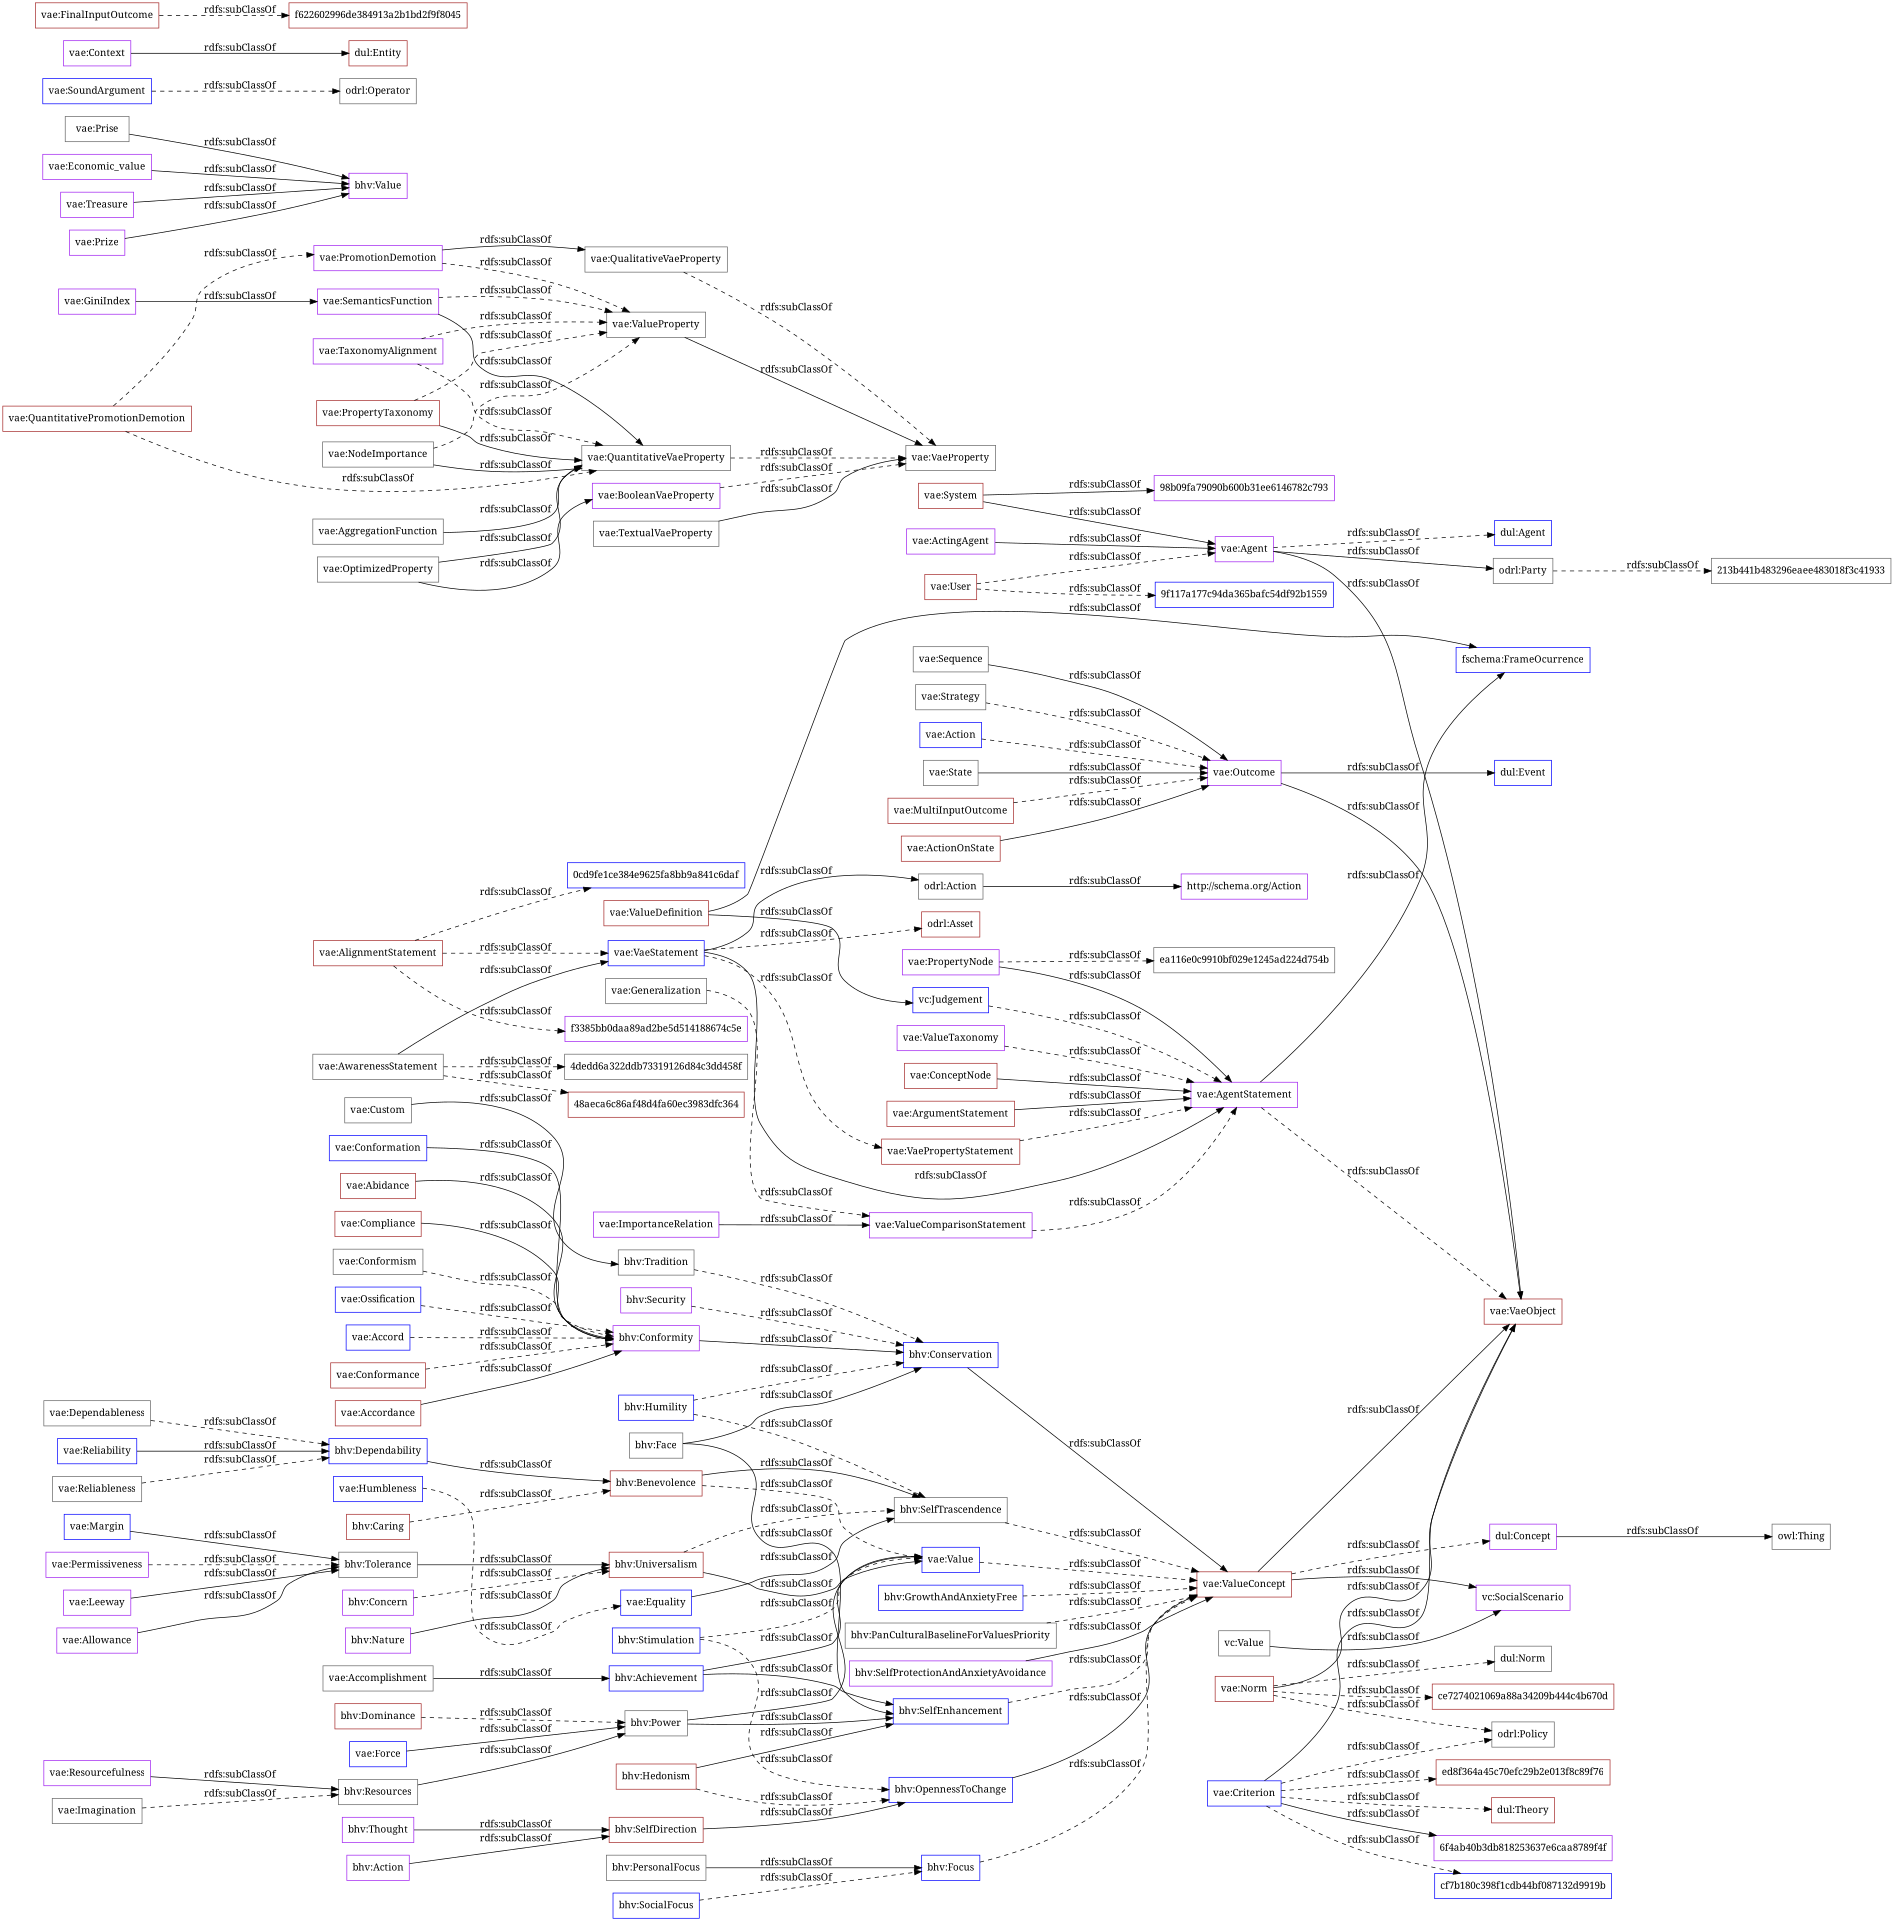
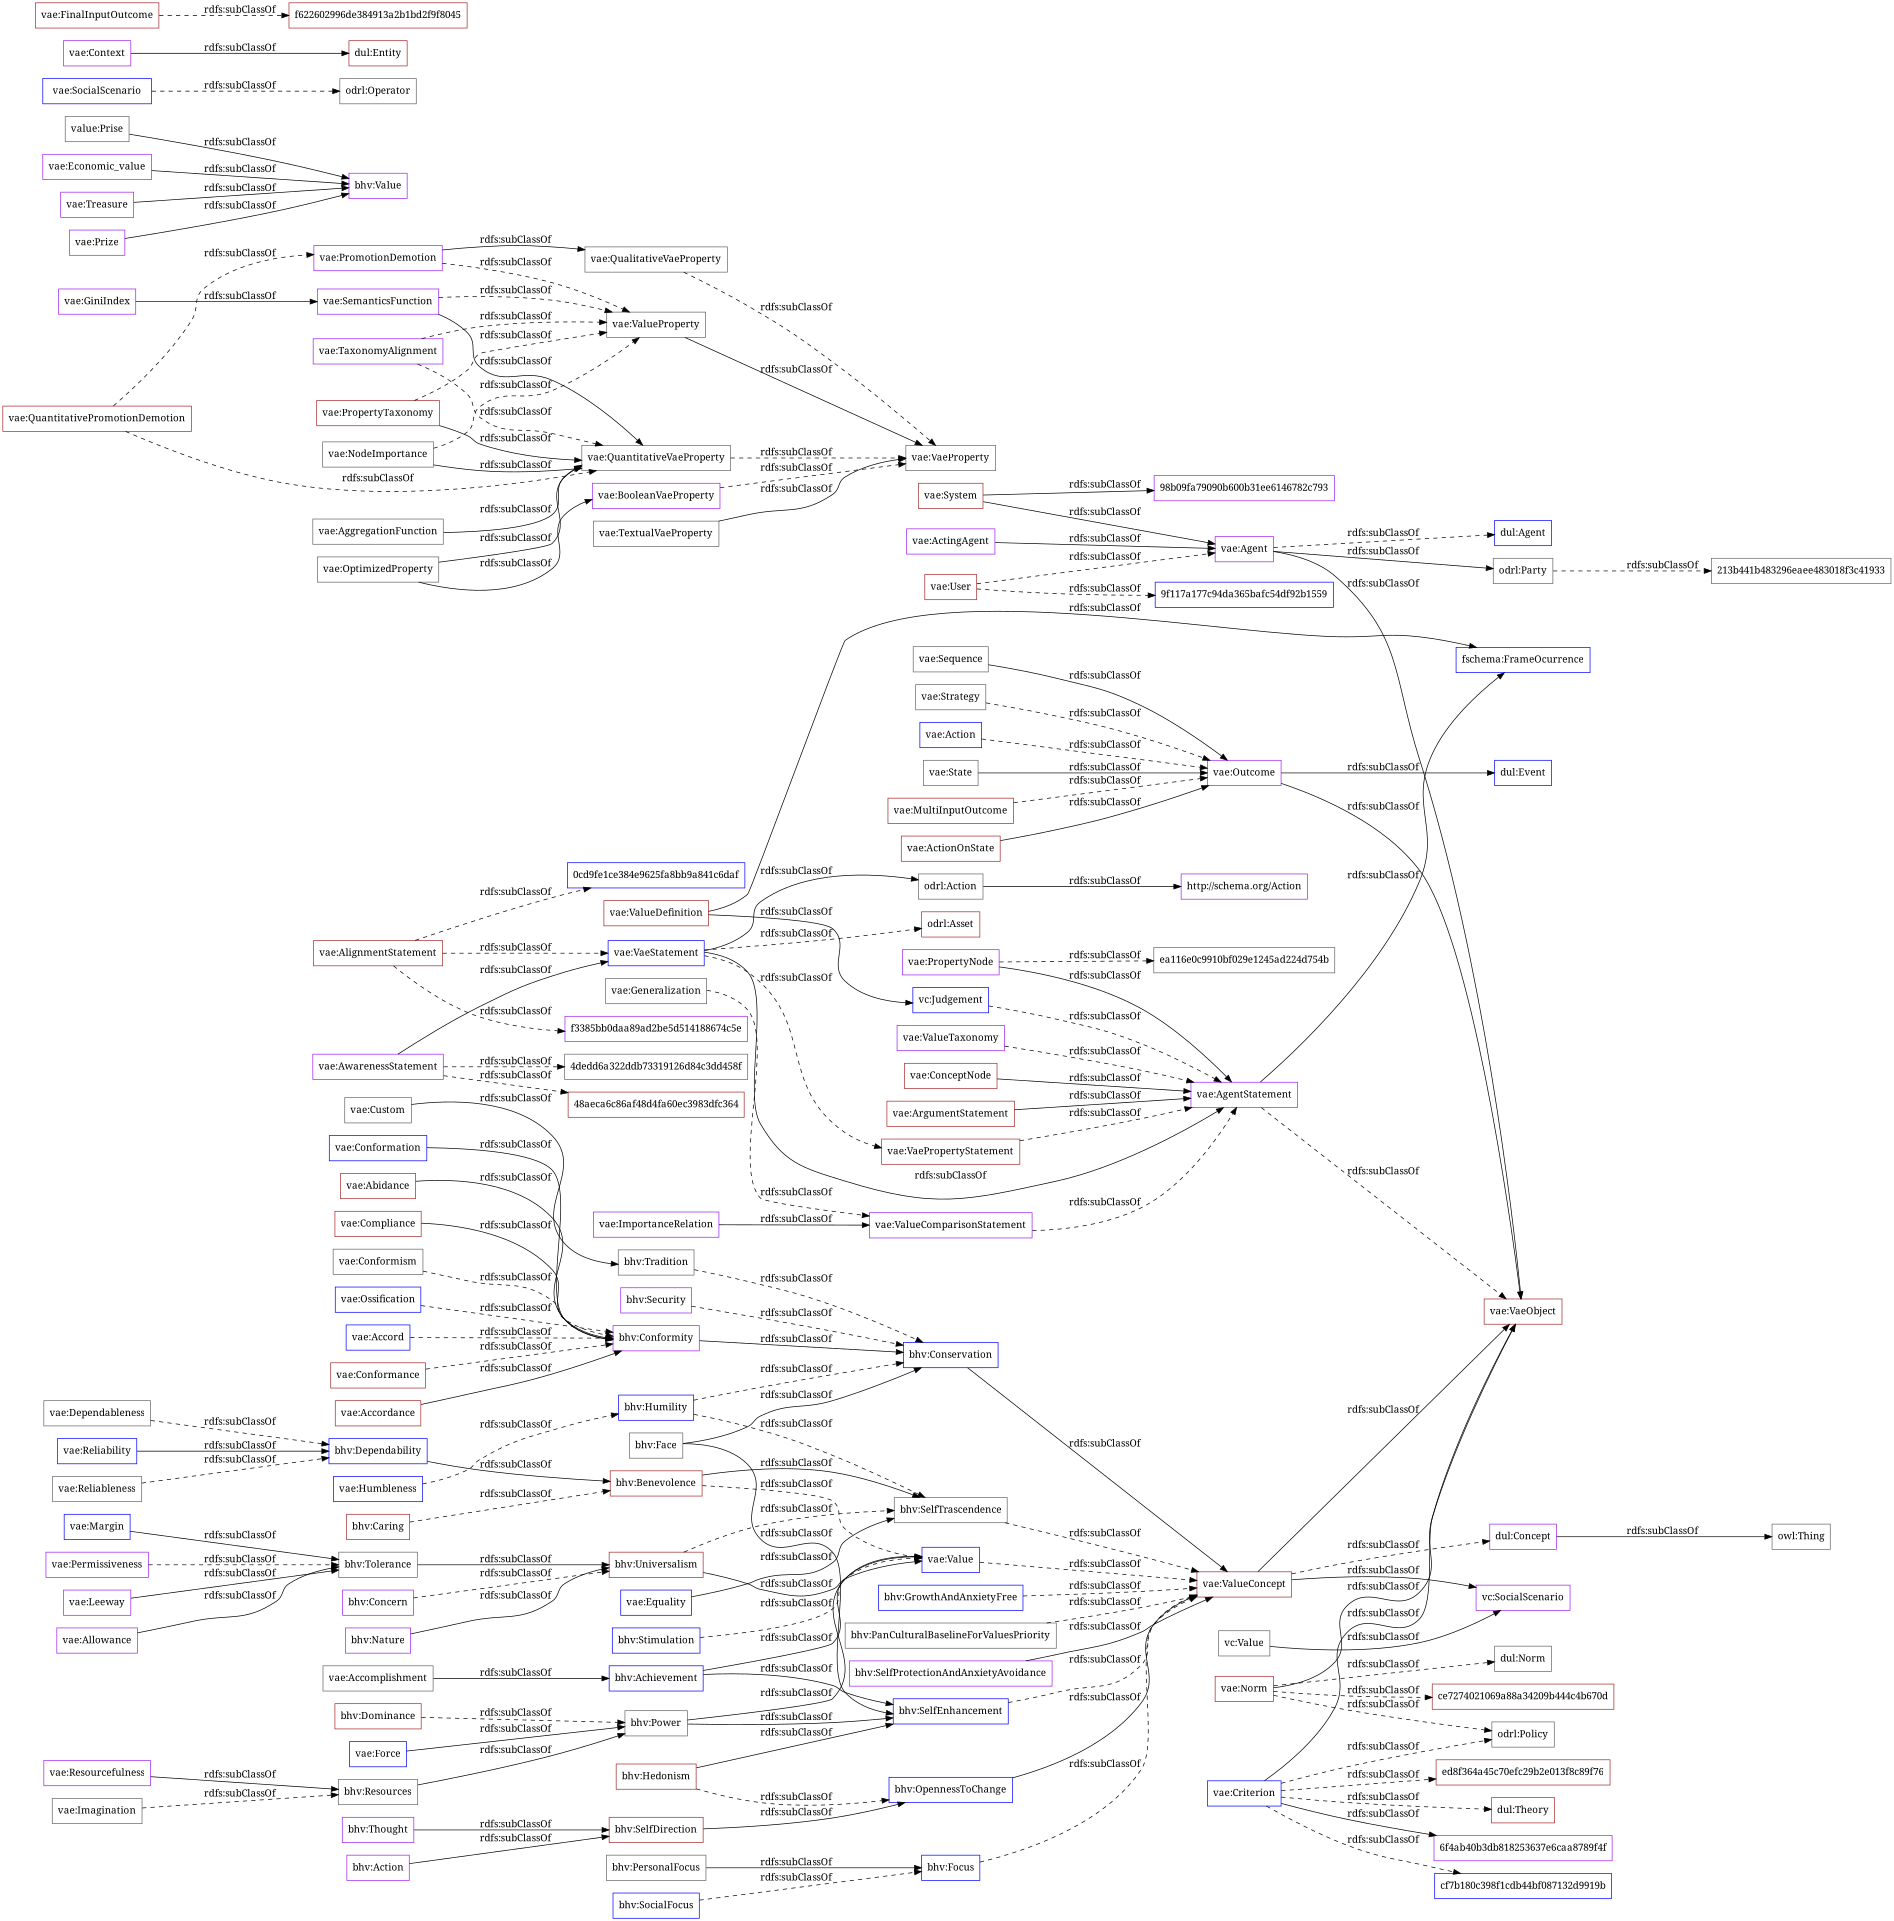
node "vae:SoundArgument": label "vae:SoundArgument" -> "vae:SocialScenario"
node "vae:Prise": label "vae:Prise" -> "value:Prise"
node "vae:AwarenessStatement": color gray40 -> purple
edge "vae:Humbleness" -> "vae:Equality": now "vae:Humbleness" -> "bhv:Humility"
edge "bhv:Stimulation" -> "bhv:OpennessToChange": removed, label "rdfs:subClassOf"
